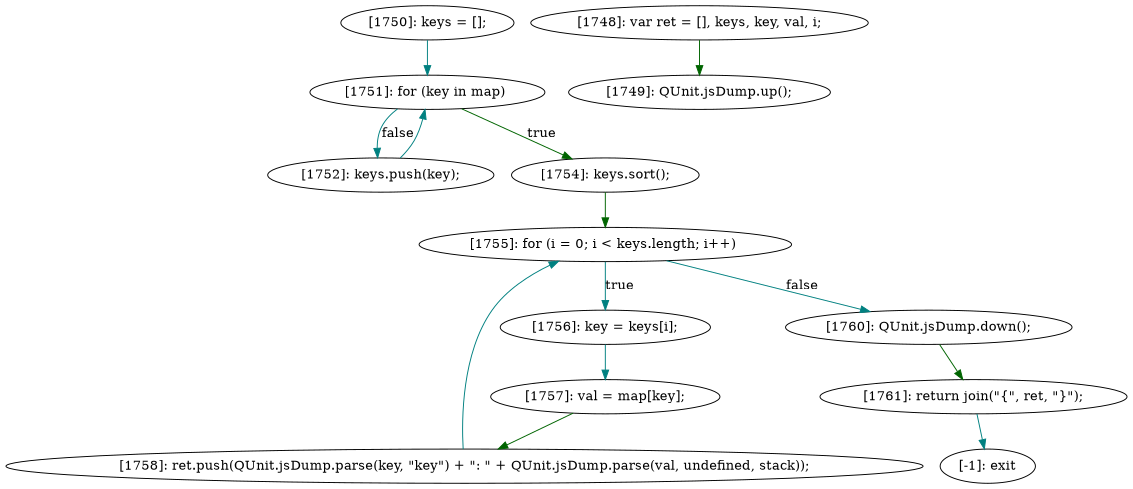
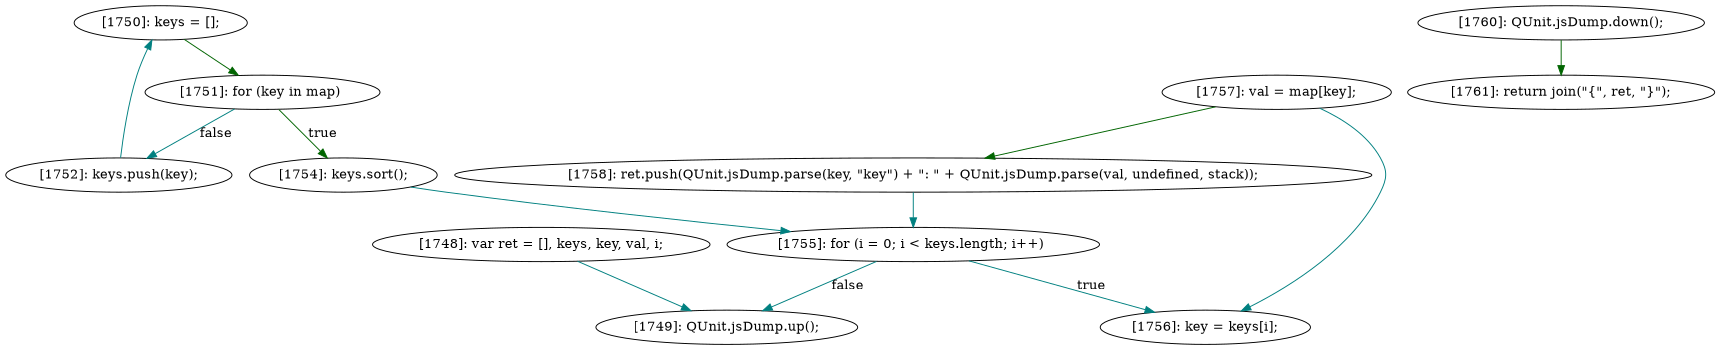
edge "[1750]: keys = [];" -> "[1751]: for (key in map)": color teal -> darkgreen
edge "[1748]: var ret = [], keys, key, val, i;" -> "[1749]: QUnit.jsDump.up();": color darkgreen -> teal
edge "[1752]: keys.push(key);" -> "[1751]: for (key in map)": now "[1752]: keys.push(key);" -> "[1750]: keys = [];"
edge "[1754]: keys.sort();" -> "[1755]: for (i = 0; i < keys.length; i++)": color darkgreen -> teal
edge "[1755]: for (i = 0; i < keys.length; i++)" -> "[1760]: QUnit.jsDump.down();": now "[1755]: for (i = 0; i < keys.length; i++)" -> "[1749]: QUnit.jsDump.up();"
edge "[1756]: key = keys[i];" -> "[1757]: val = map[key];": reversed
node "[-1]: exit": removed
